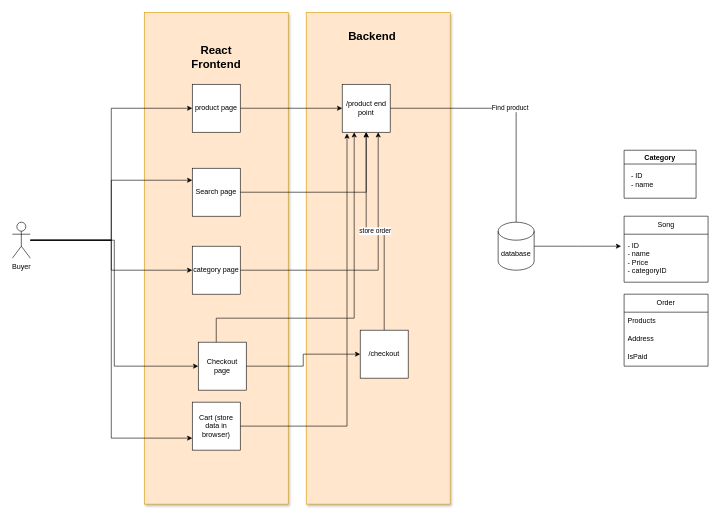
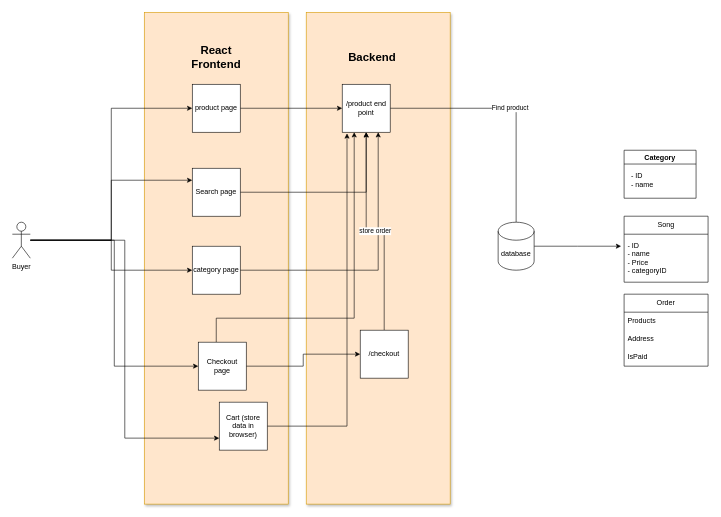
node "Backend": moved (372, 36) -> (372, 57)
node "Cart (store data in browser)": moved (216, 426) -> (243, 426)
